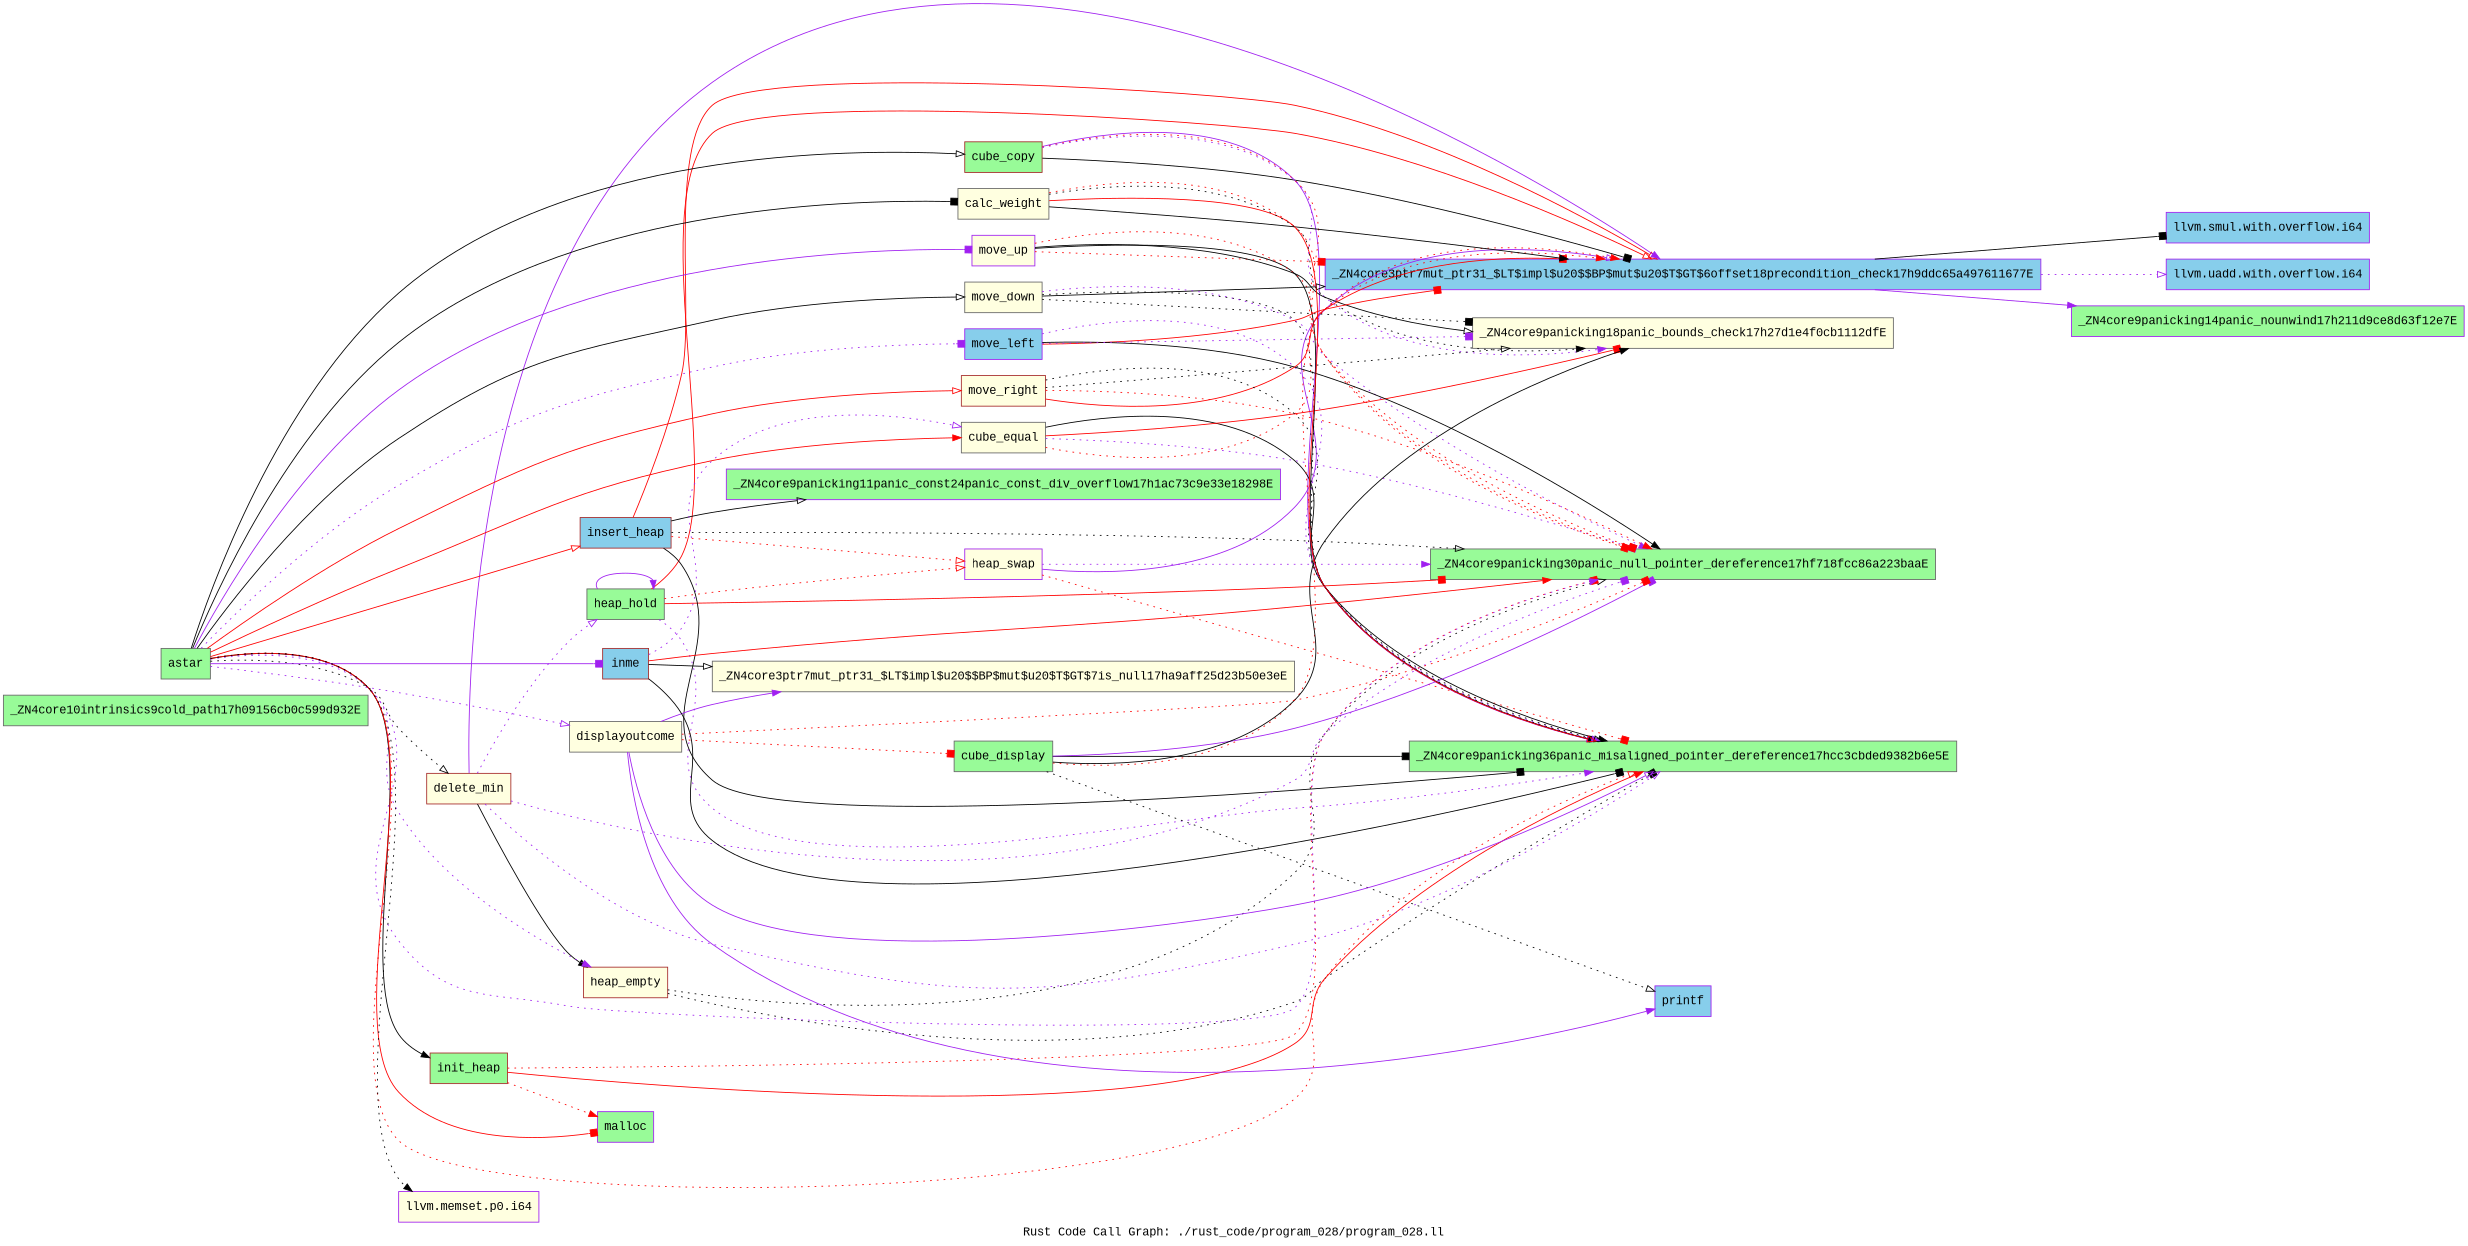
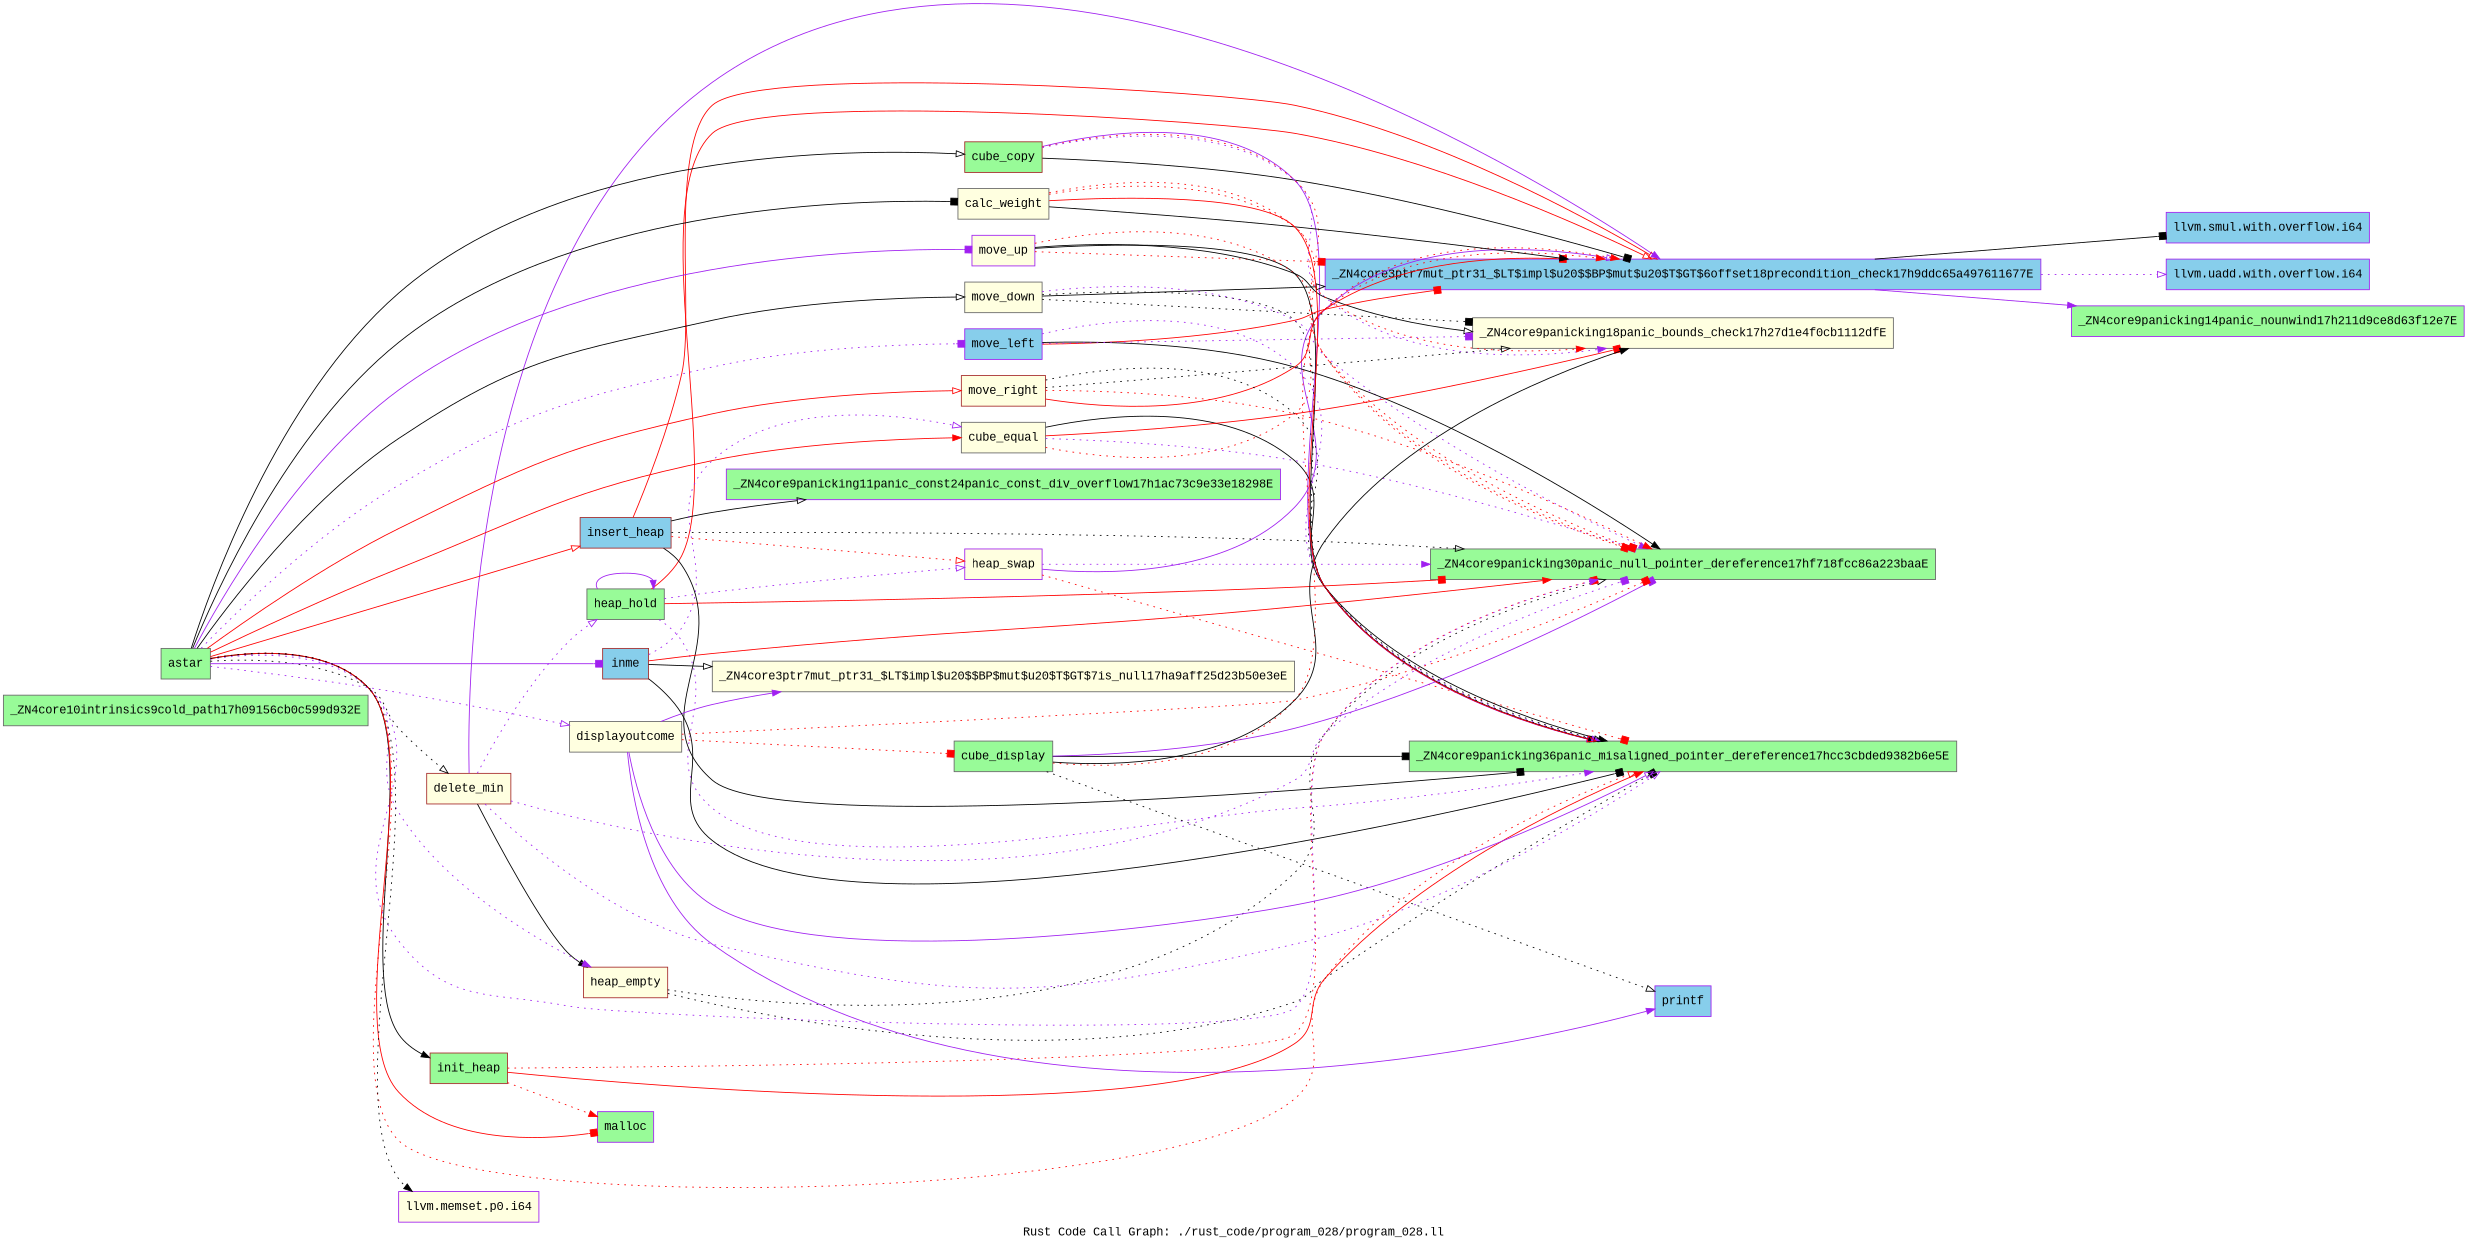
edge "calc_weight" -> "_ZN4core9panicking18panic_bounds_check17h27d1e4f0cb1112dfE": color black -> red
edge "heap_hold" -> "heap_swap": color red -> purple
